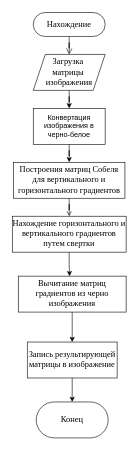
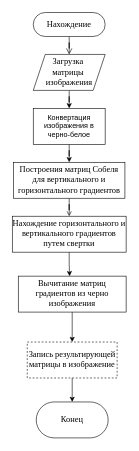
node "Запись результирующей матрицы в изображение": style solid -> dashed
